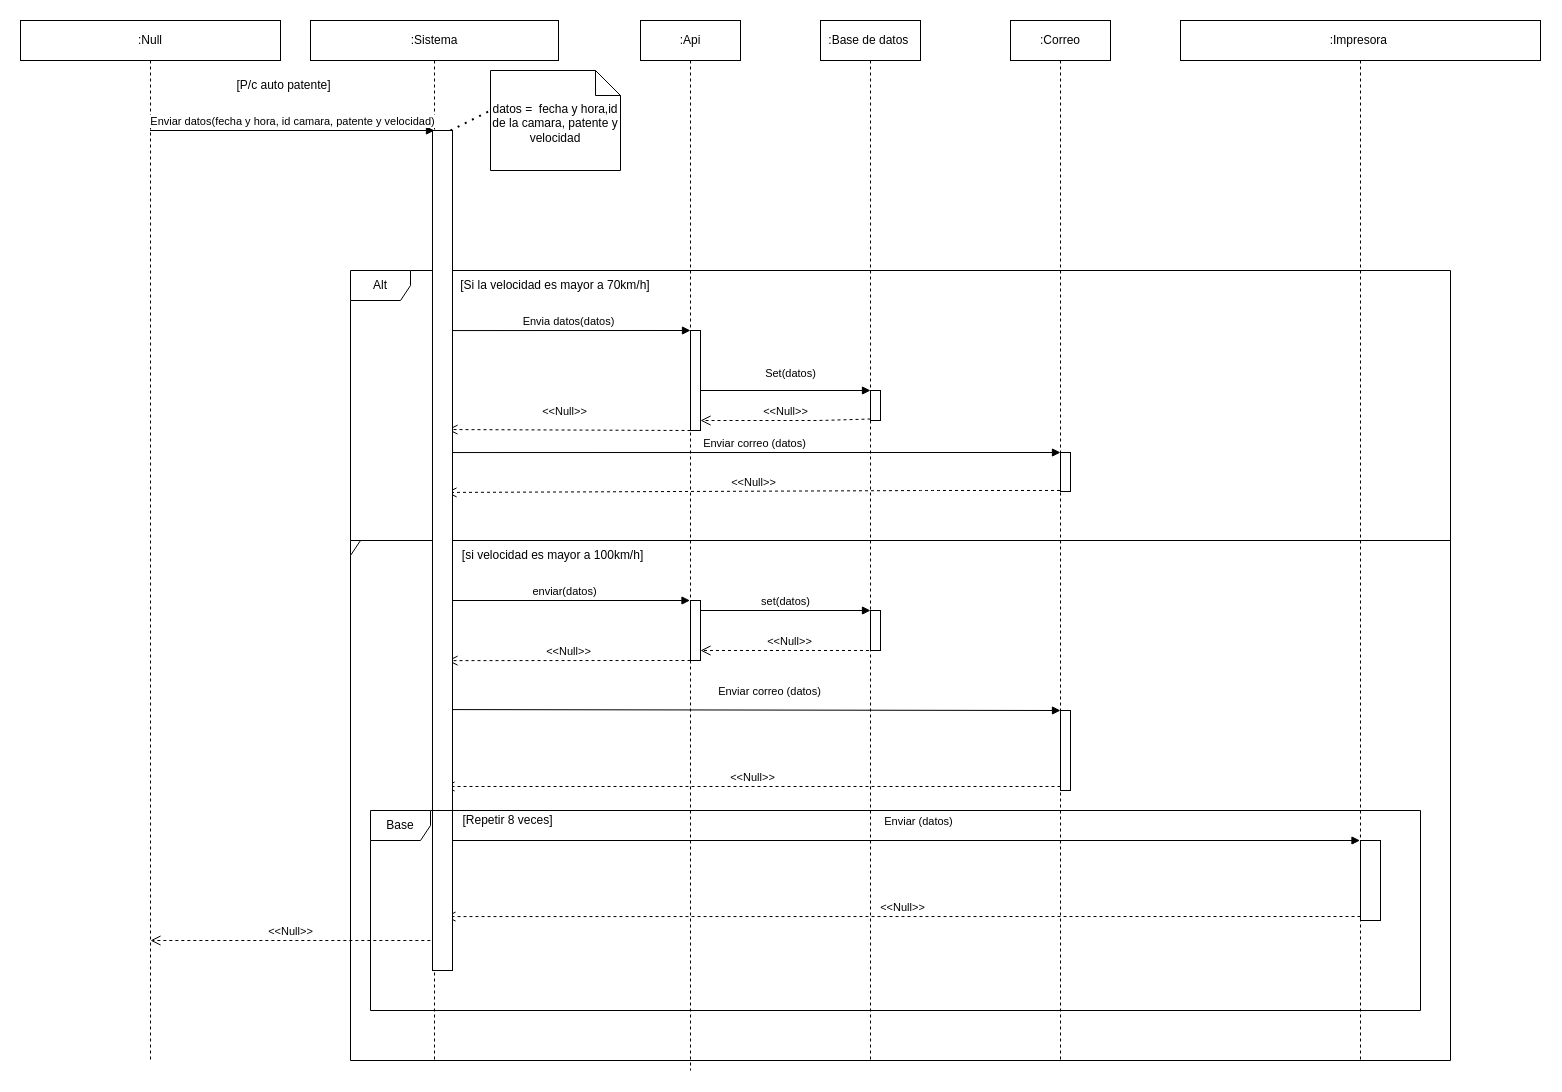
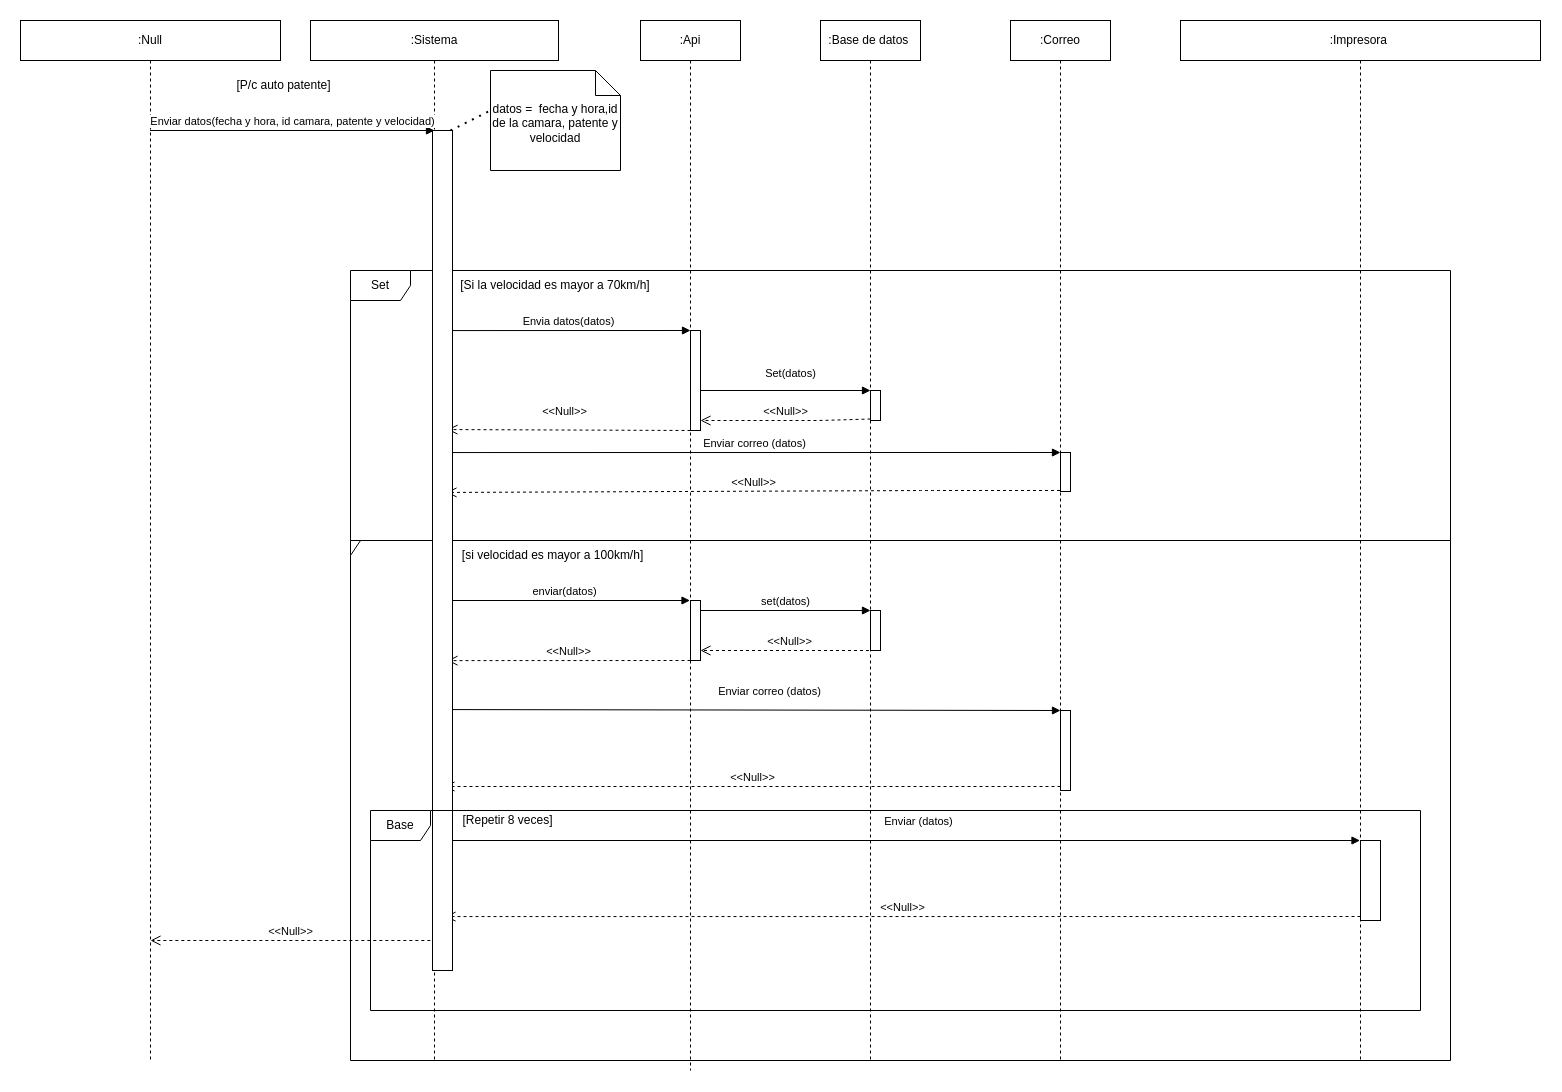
node "Alt": label "Alt" -> "Set"
